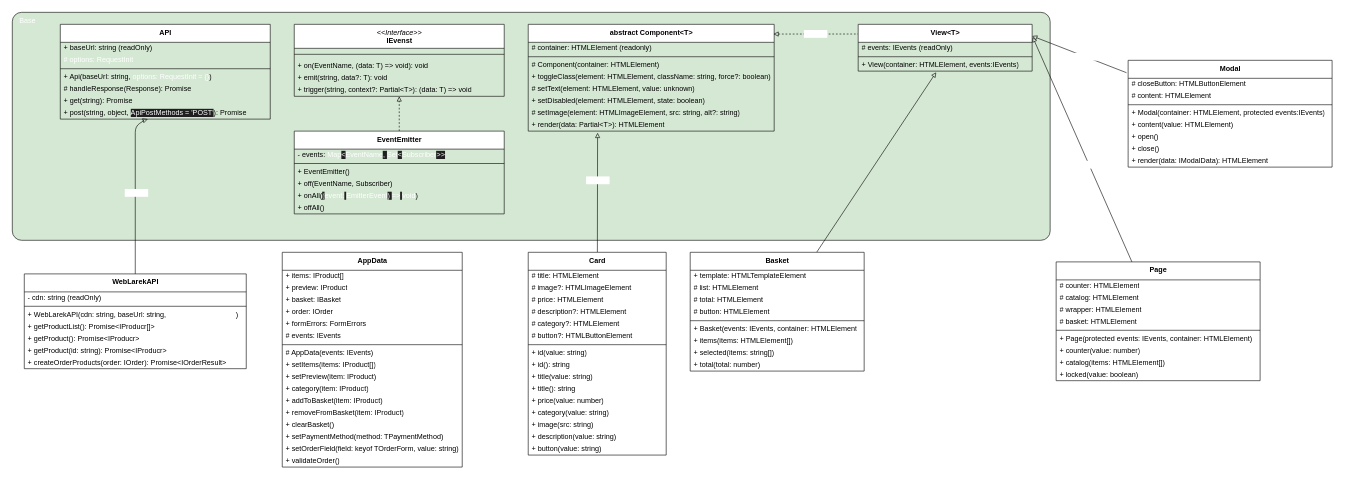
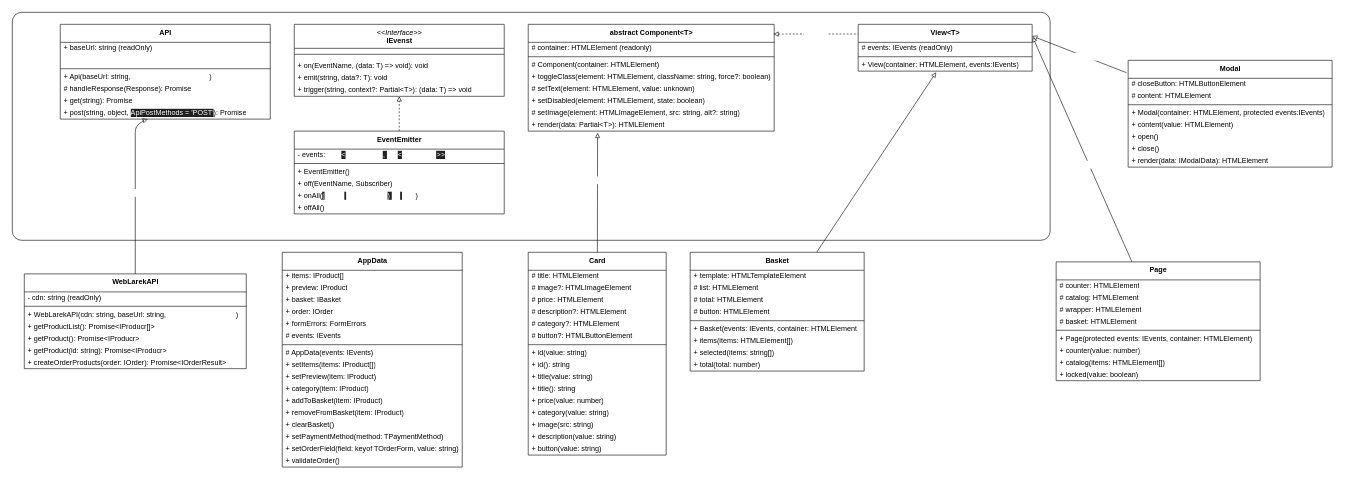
node "Base": fillcolor #d5e8d4 -> #ffffff
